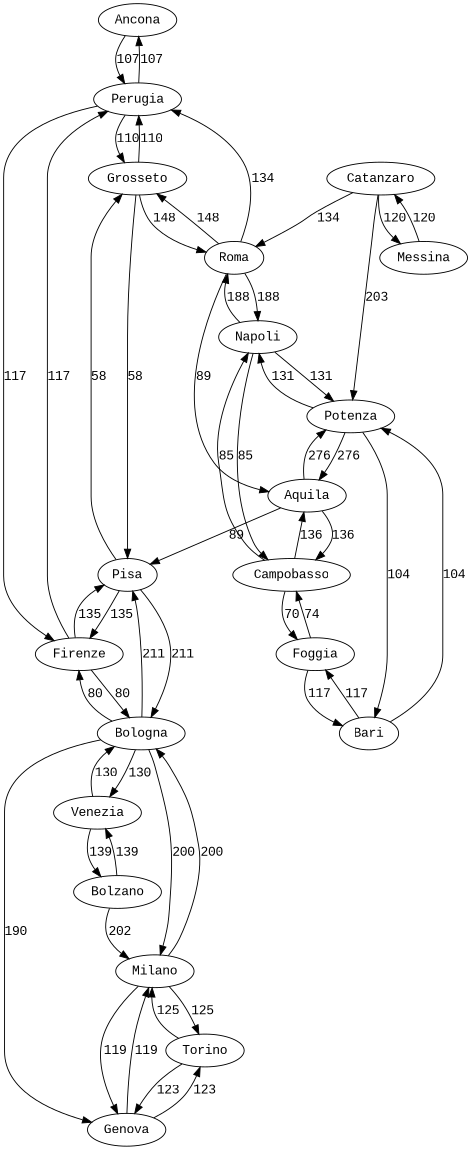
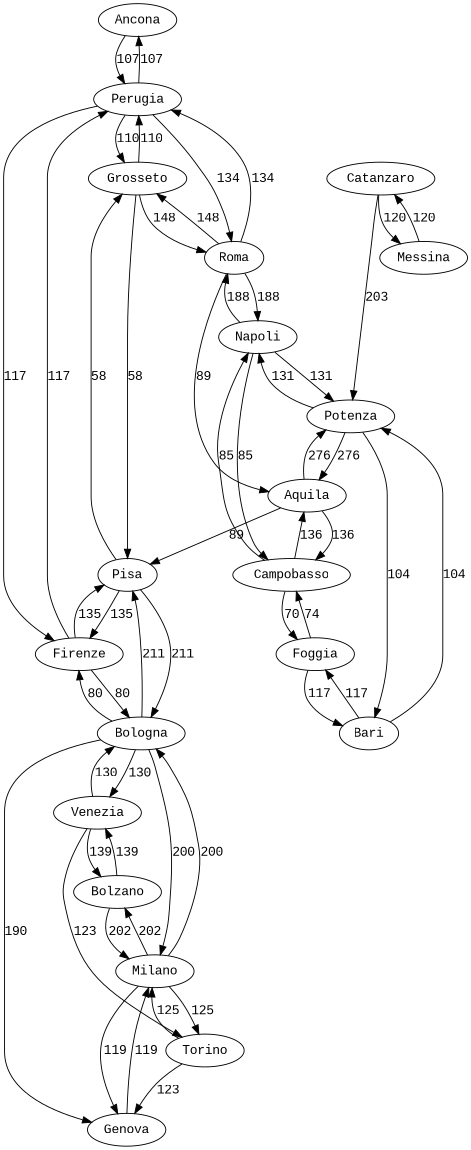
edge "Catanzaro" -> "Roma": now "Perugia" -> "Roma"
edge "Milano" -> "Bolzano": added, label "202"
edge "Genova" -> "Torino": now "Venezia" -> "Torino"
